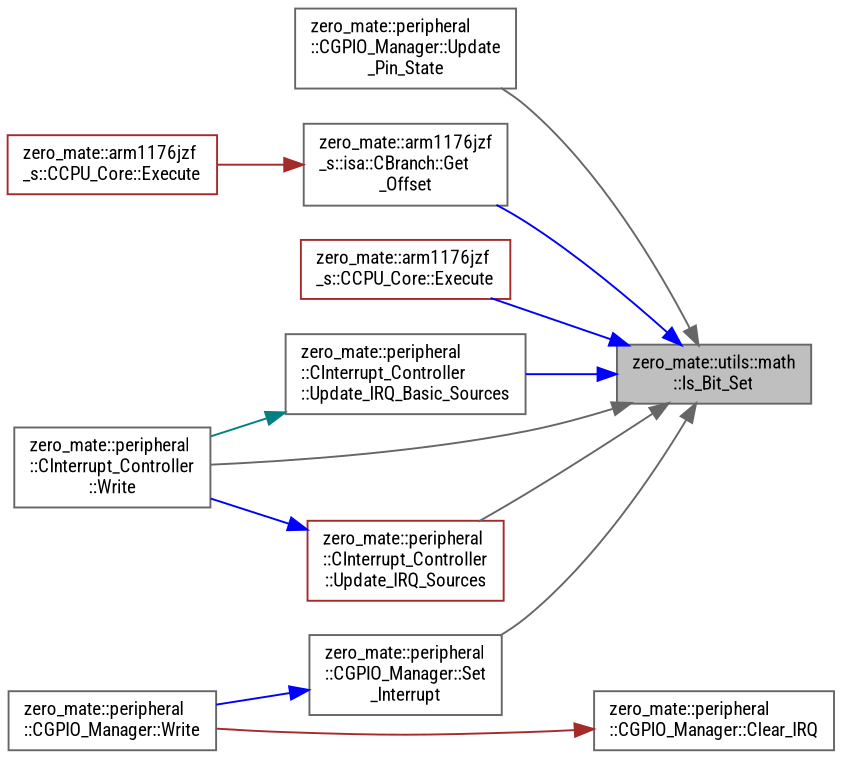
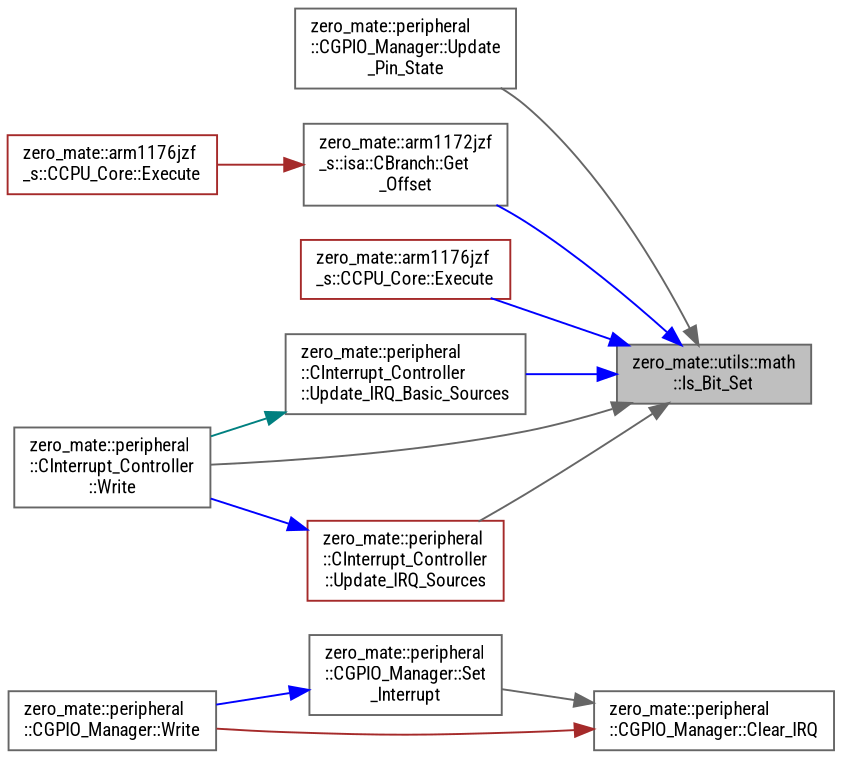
node "zero_mate::arm1176jzf _s::isa::CBranch::Get _Offset": label "zero_mate::arm1176jzf _s::isa::CBranch::Get _Offset" -> "zero_mate::arm1172jzf _s::isa::CBranch::Get _Offset"
edge "zero_mate::peripheral ::CGPIO_Manager::Set _Interrupt" -> "zero_mate::utils::math ::Is_Bit_Set": now "zero_mate::peripheral ::CGPIO_Manager::Set _Interrupt" -> "zero_mate::peripheral ::CGPIO_Manager::Clear_IRQ"
